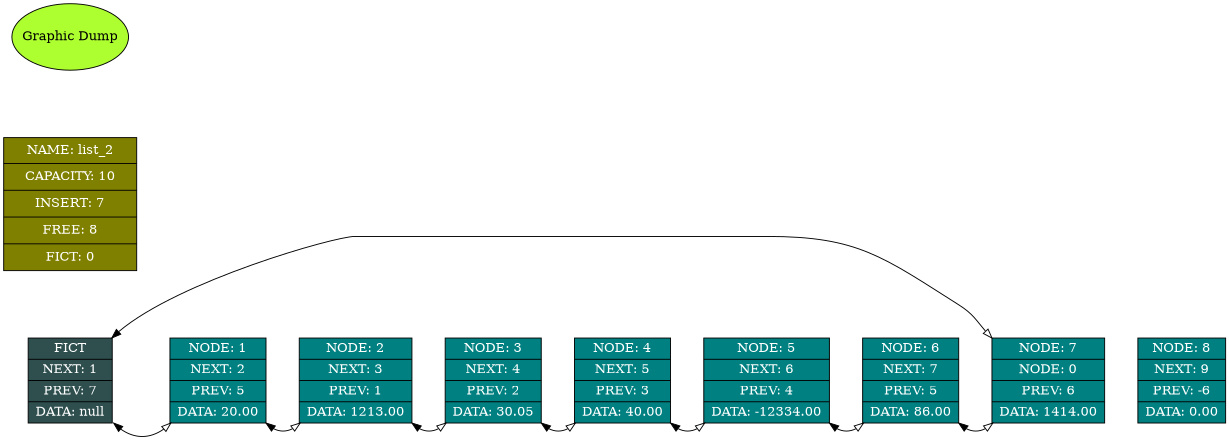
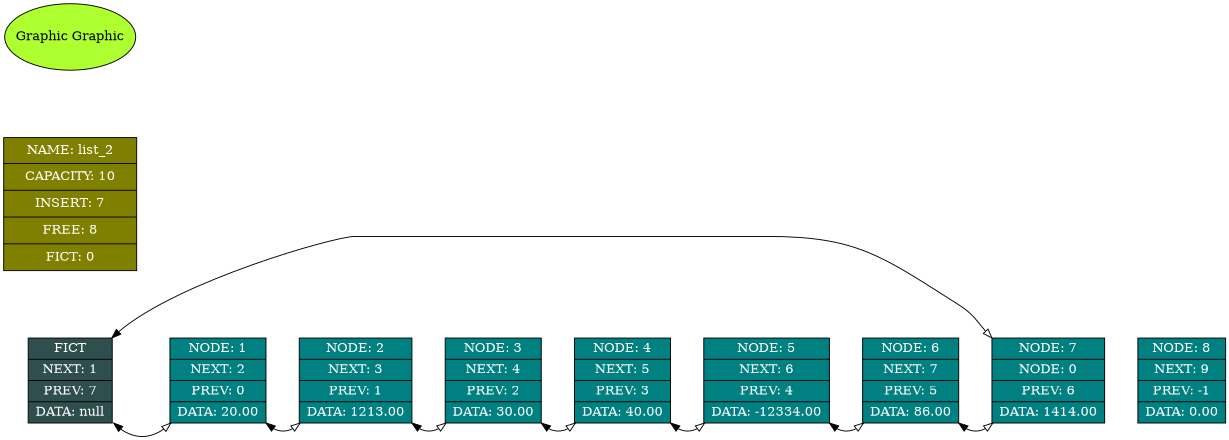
node "Graphic Dump": label "Graphic Dump" -> "Graphic Graphic"
node "NODE: 1": text "PREV: 5" -> "PREV: 0"
node "NODE: 8": text "PREV: -6" -> "PREV: -1"
node "NODE: 3": text "DATA: 30.05" -> "DATA: 30.00"
